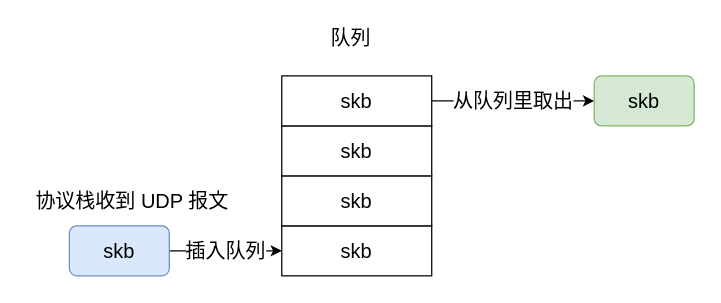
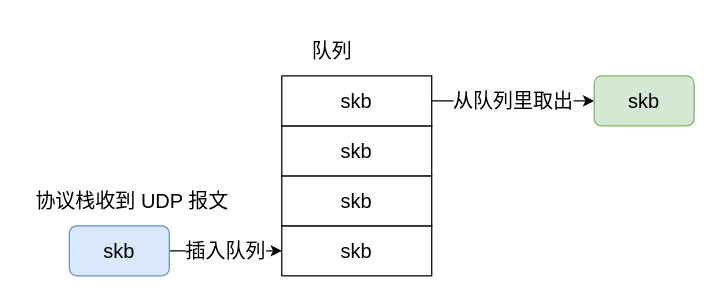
node "队列": moved (351, 38) -> (332, 51)
